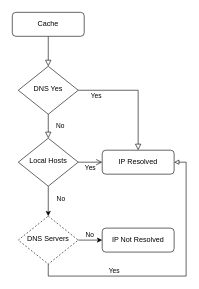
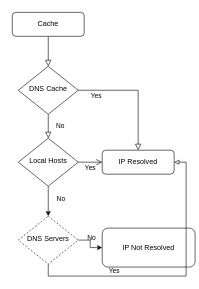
node "DNS Yes": label "DNS Yes" -> "DNS Cache"
node "IP Not Resolved": size 72x24 -> 93x39
